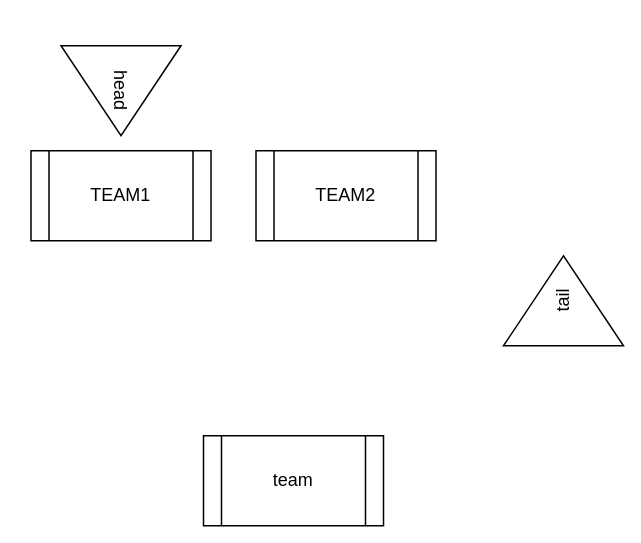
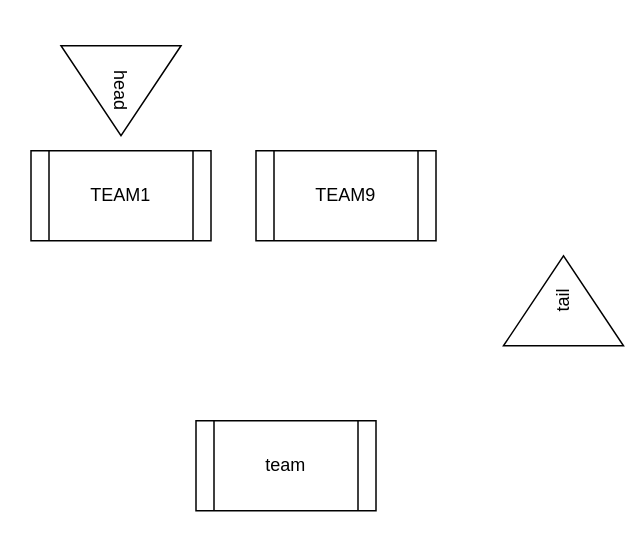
node "TEAM2": label "TEAM2" -> "TEAM9"
node "team": moved (293, 481) -> (286, 466)
